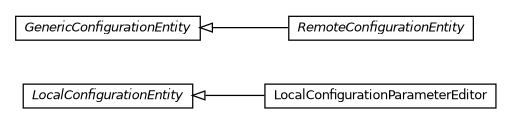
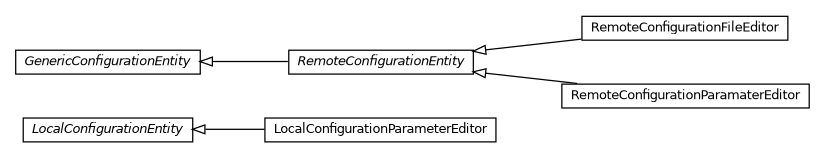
node "RemoteConfigurationFileEditor": added
node "RemoteConfigurationParamaterEditor": added
